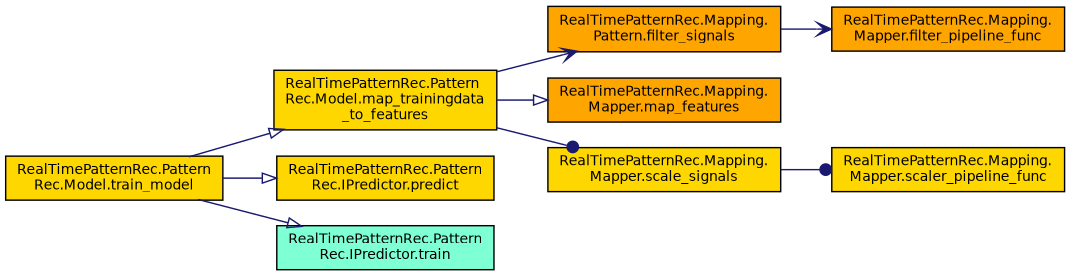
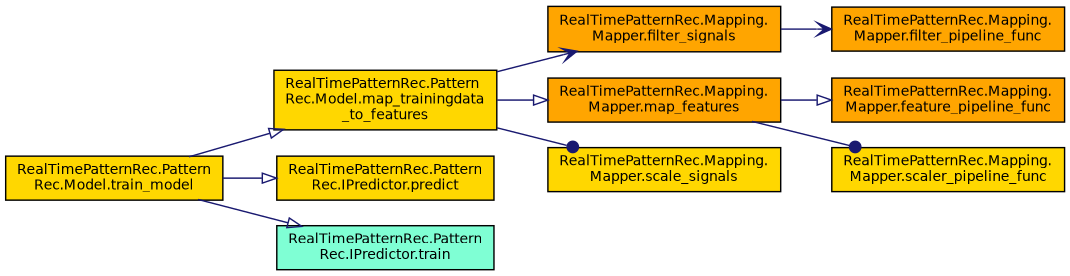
node "RealTimePatternRec.Mapping. Pattern.filter_signals": label "RealTimePatternRec.Mapping. Pattern.filter_signals" -> "RealTimePatternRec.Mapping. Mapper.filter_signals"
node "RealTimePatternRec.Mapping. Mapper.feature_pipeline_func": added
edge "RealTimePatternRec.Mapping. Mapper.scale_signals" -> "RealTimePatternRec.Mapping. Mapper.scaler_pipeline_func": now "RealTimePatternRec.Mapping. Mapper.map_features" -> "RealTimePatternRec.Mapping. Mapper.scaler_pipeline_func"
